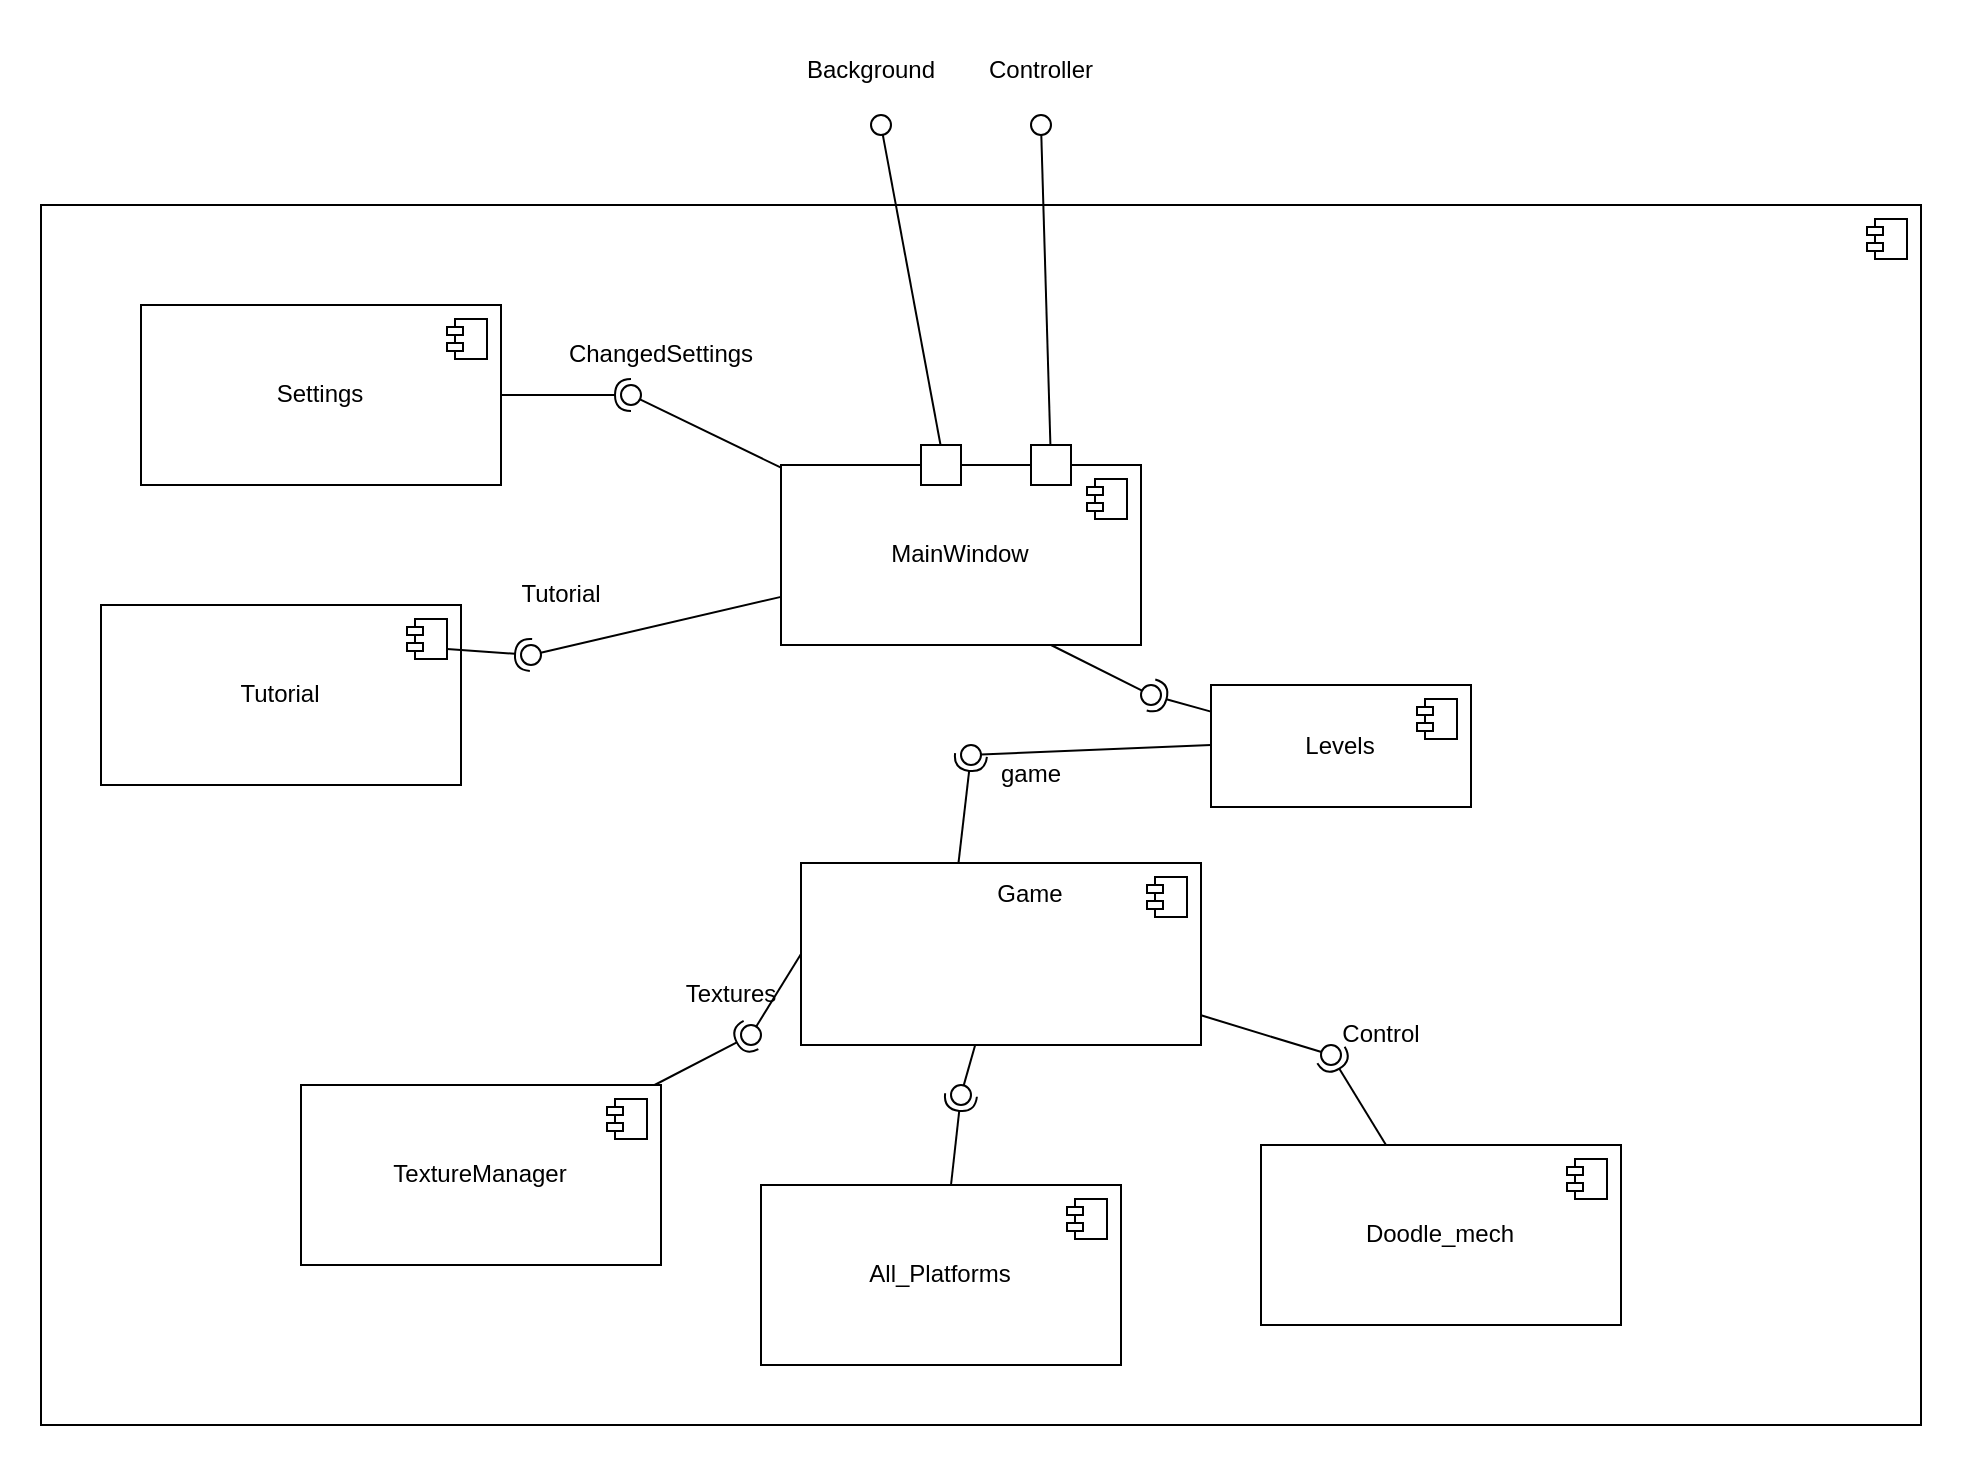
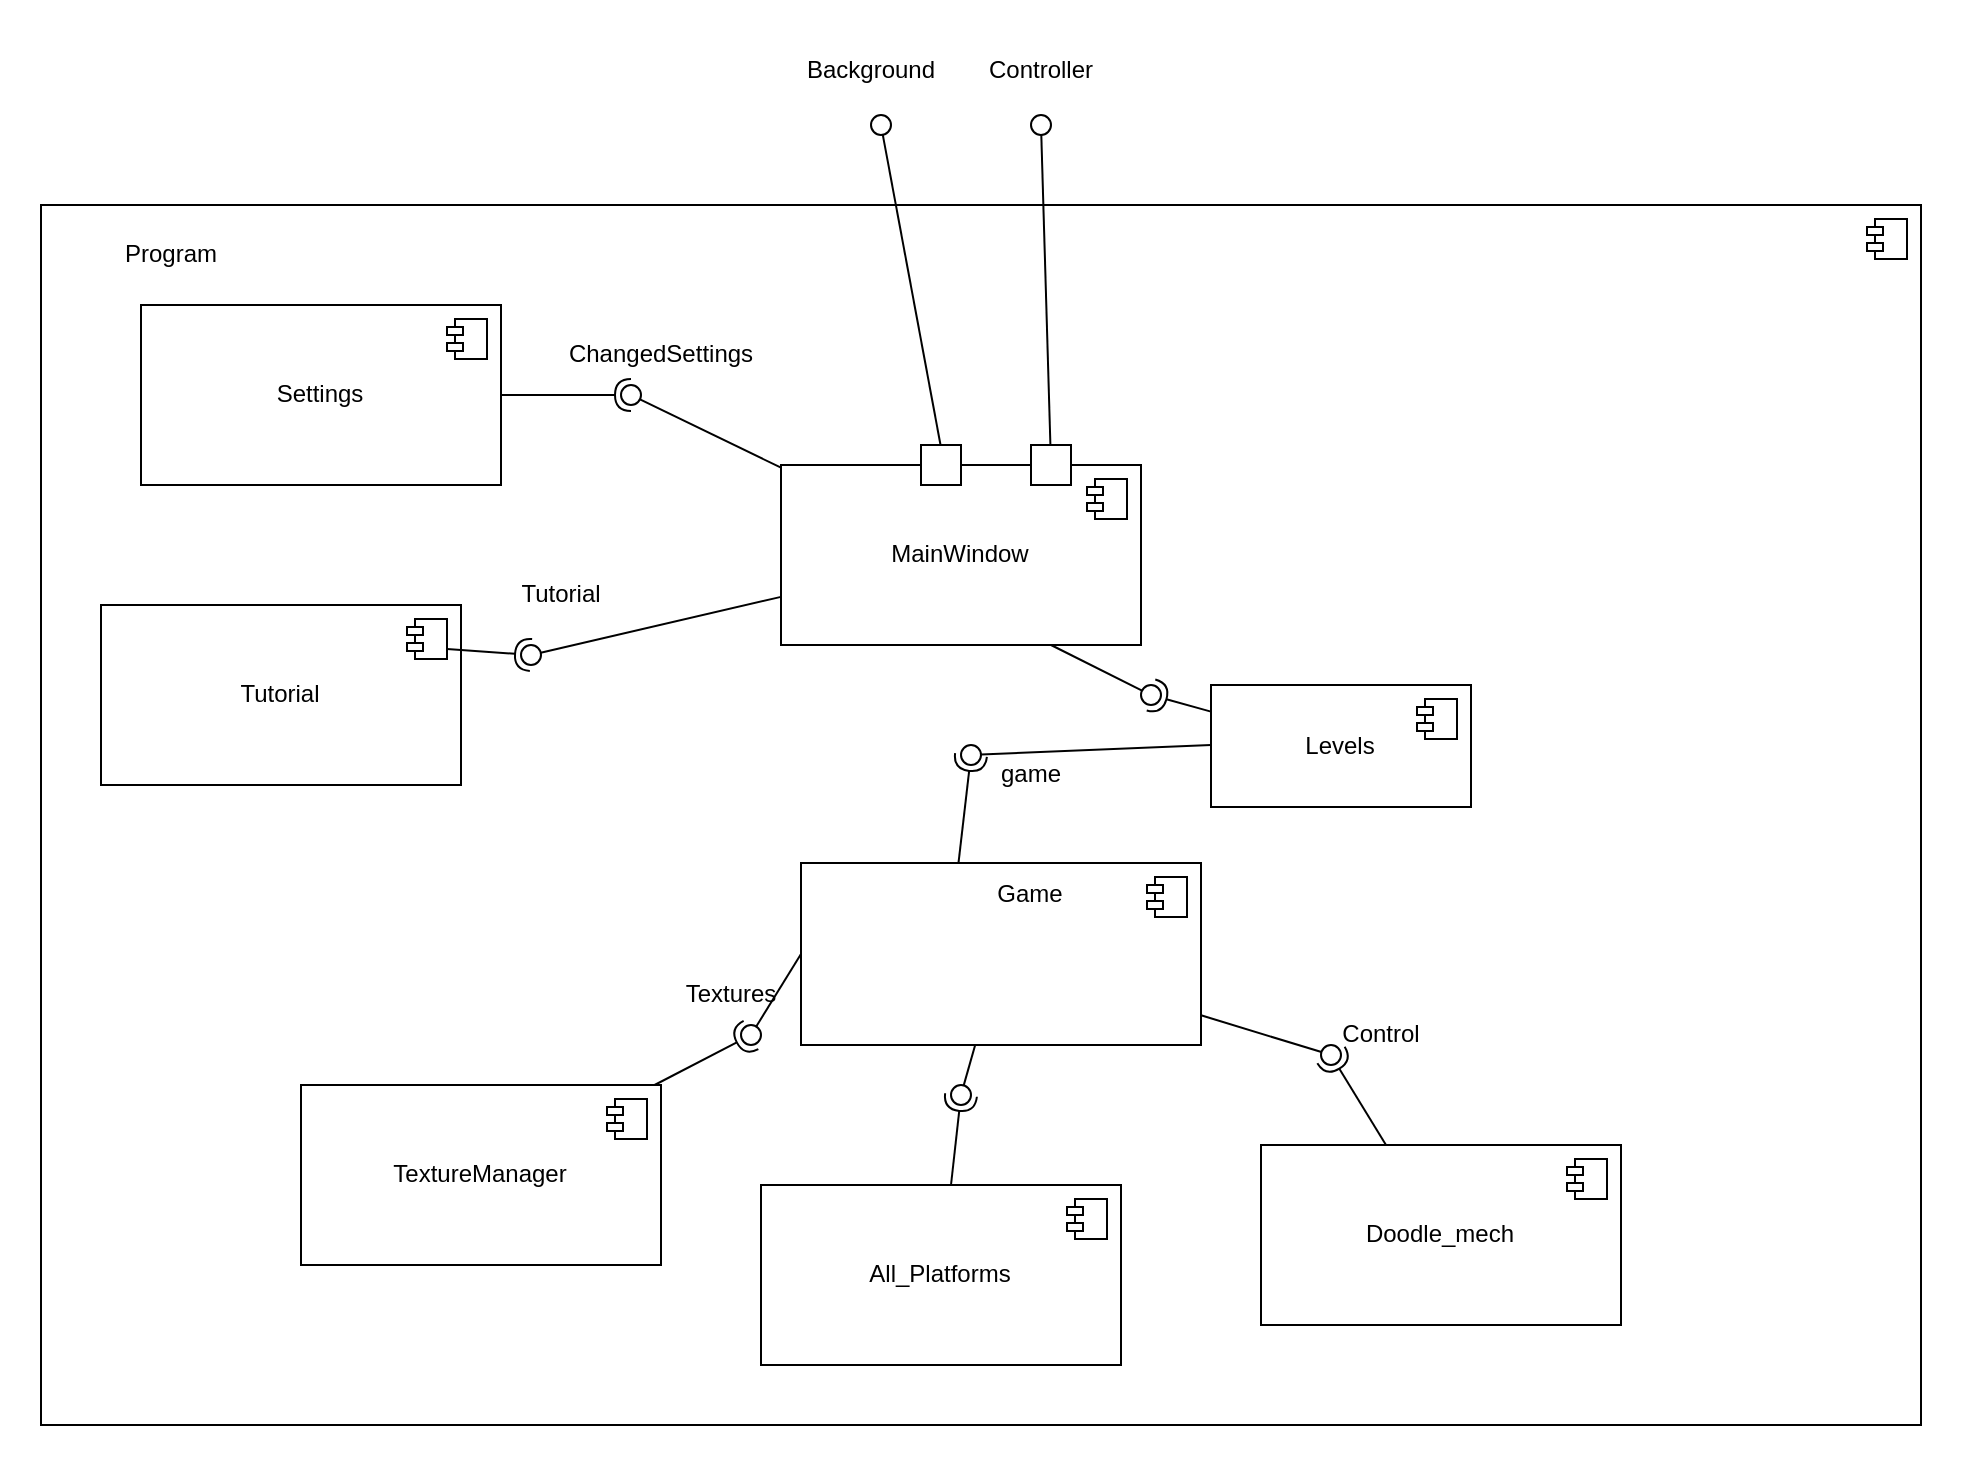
node "Program": added
